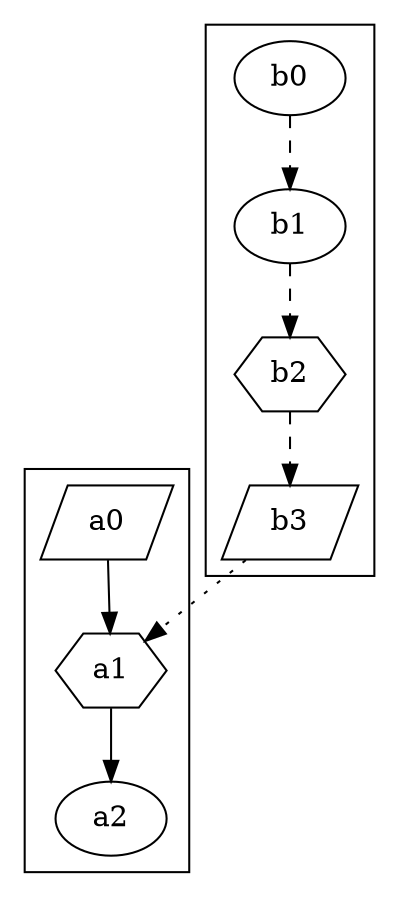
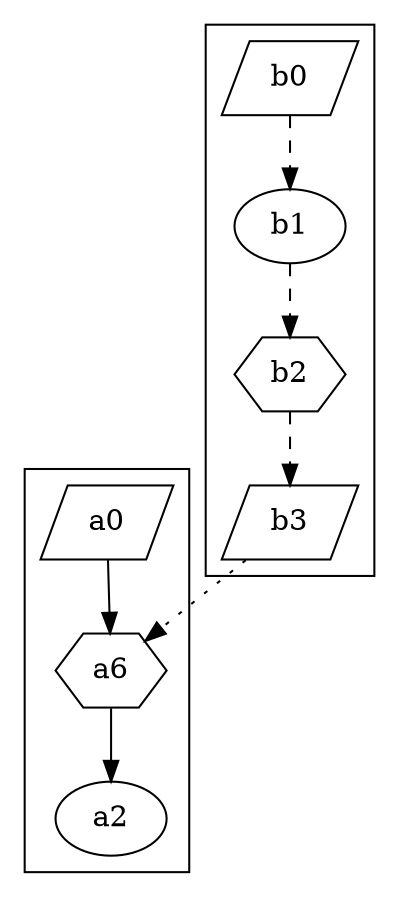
node "b0": shape ellipse -> parallelogram
node "a1": label "a1" -> "a6"
